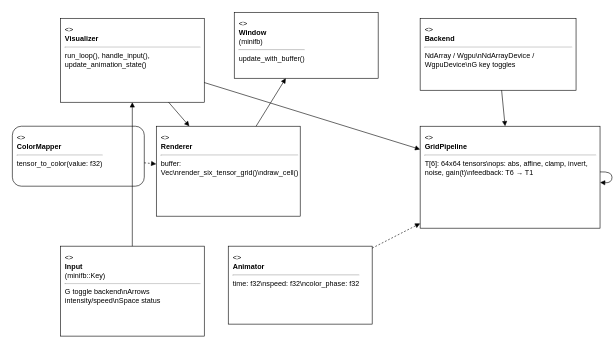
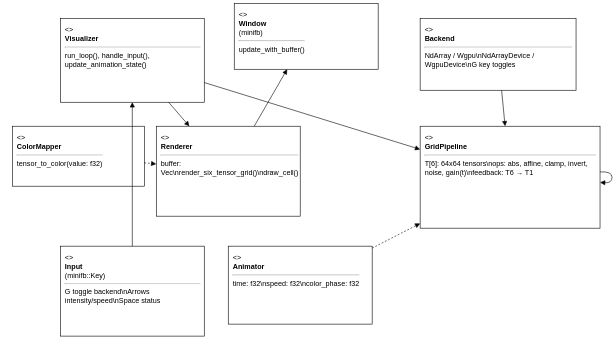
node "> Window (minifb)update_with_buffer()": moved (306, 45) -> (306, 36)
node "> ColorMappertensor_to_color(value: f32)": shape rounded rectangle -> rectangle
